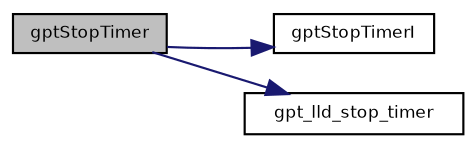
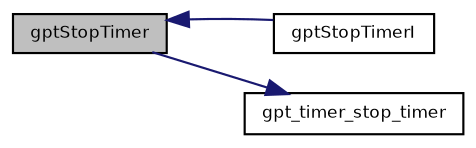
edge "gptStopTimer" -> "gptStopTimerI": reversed
node "gpt_lld_stop_timer": label "gpt_lld_stop_timer" -> "gpt_timer_stop_timer"
